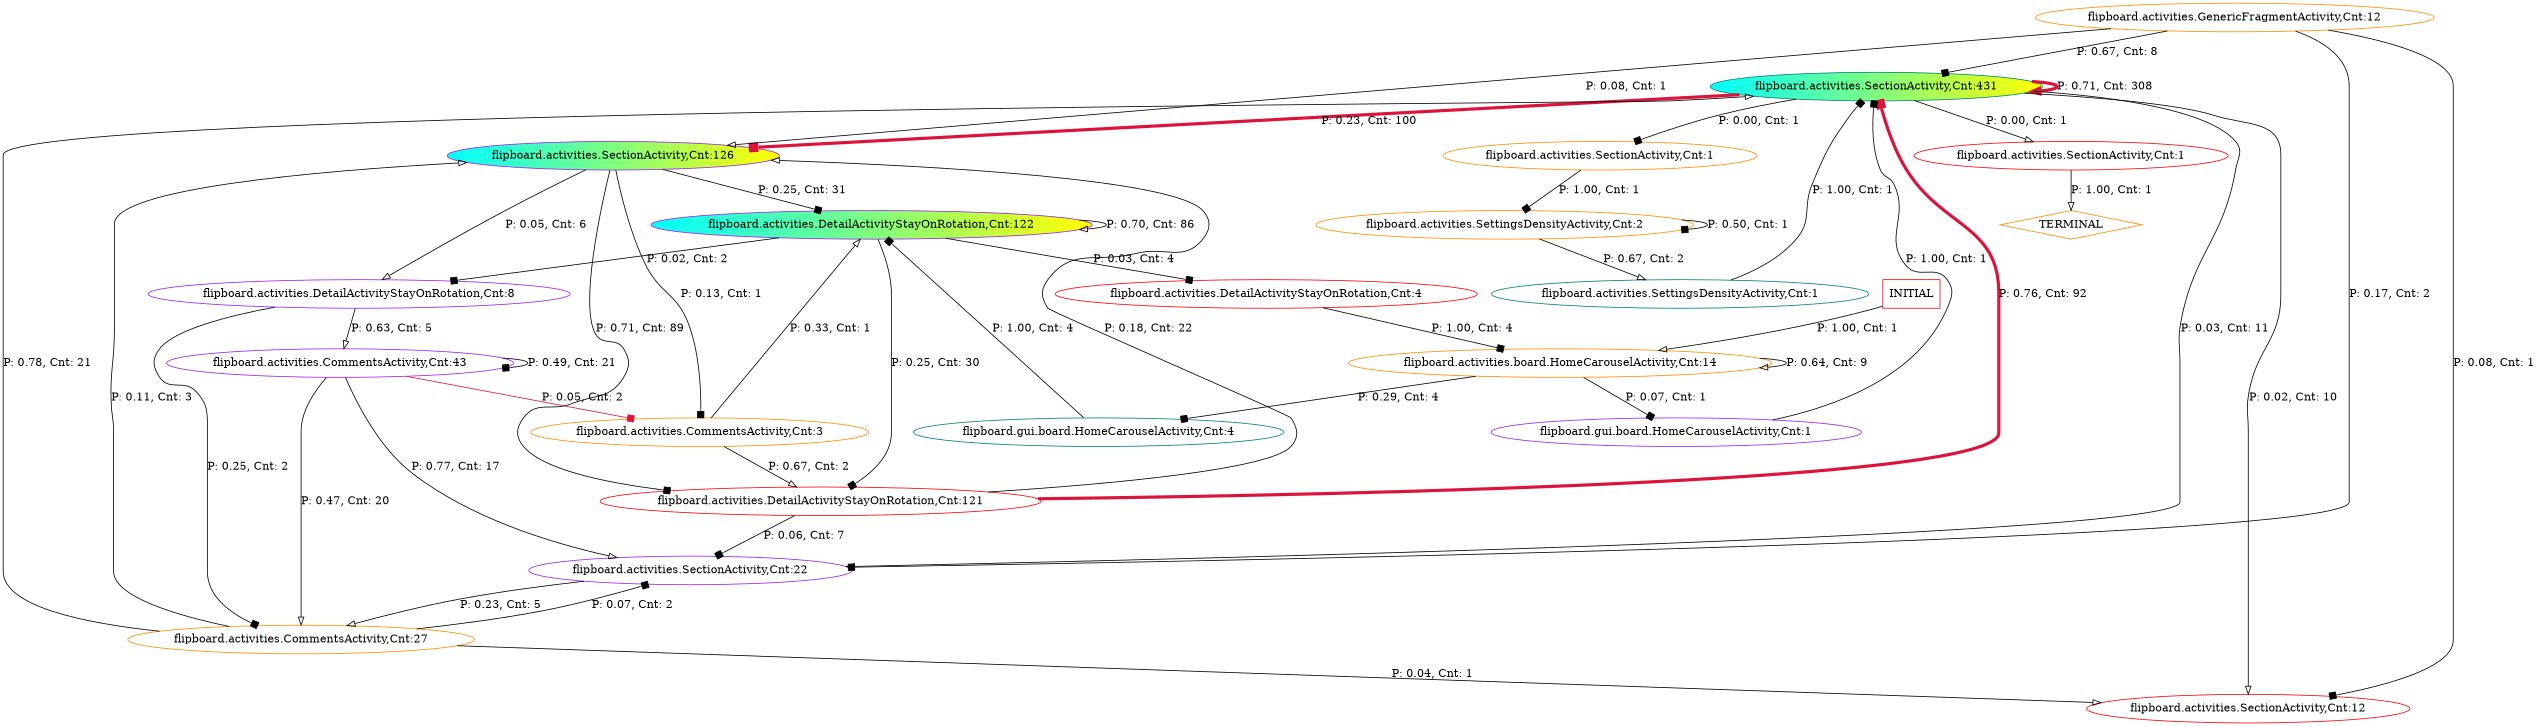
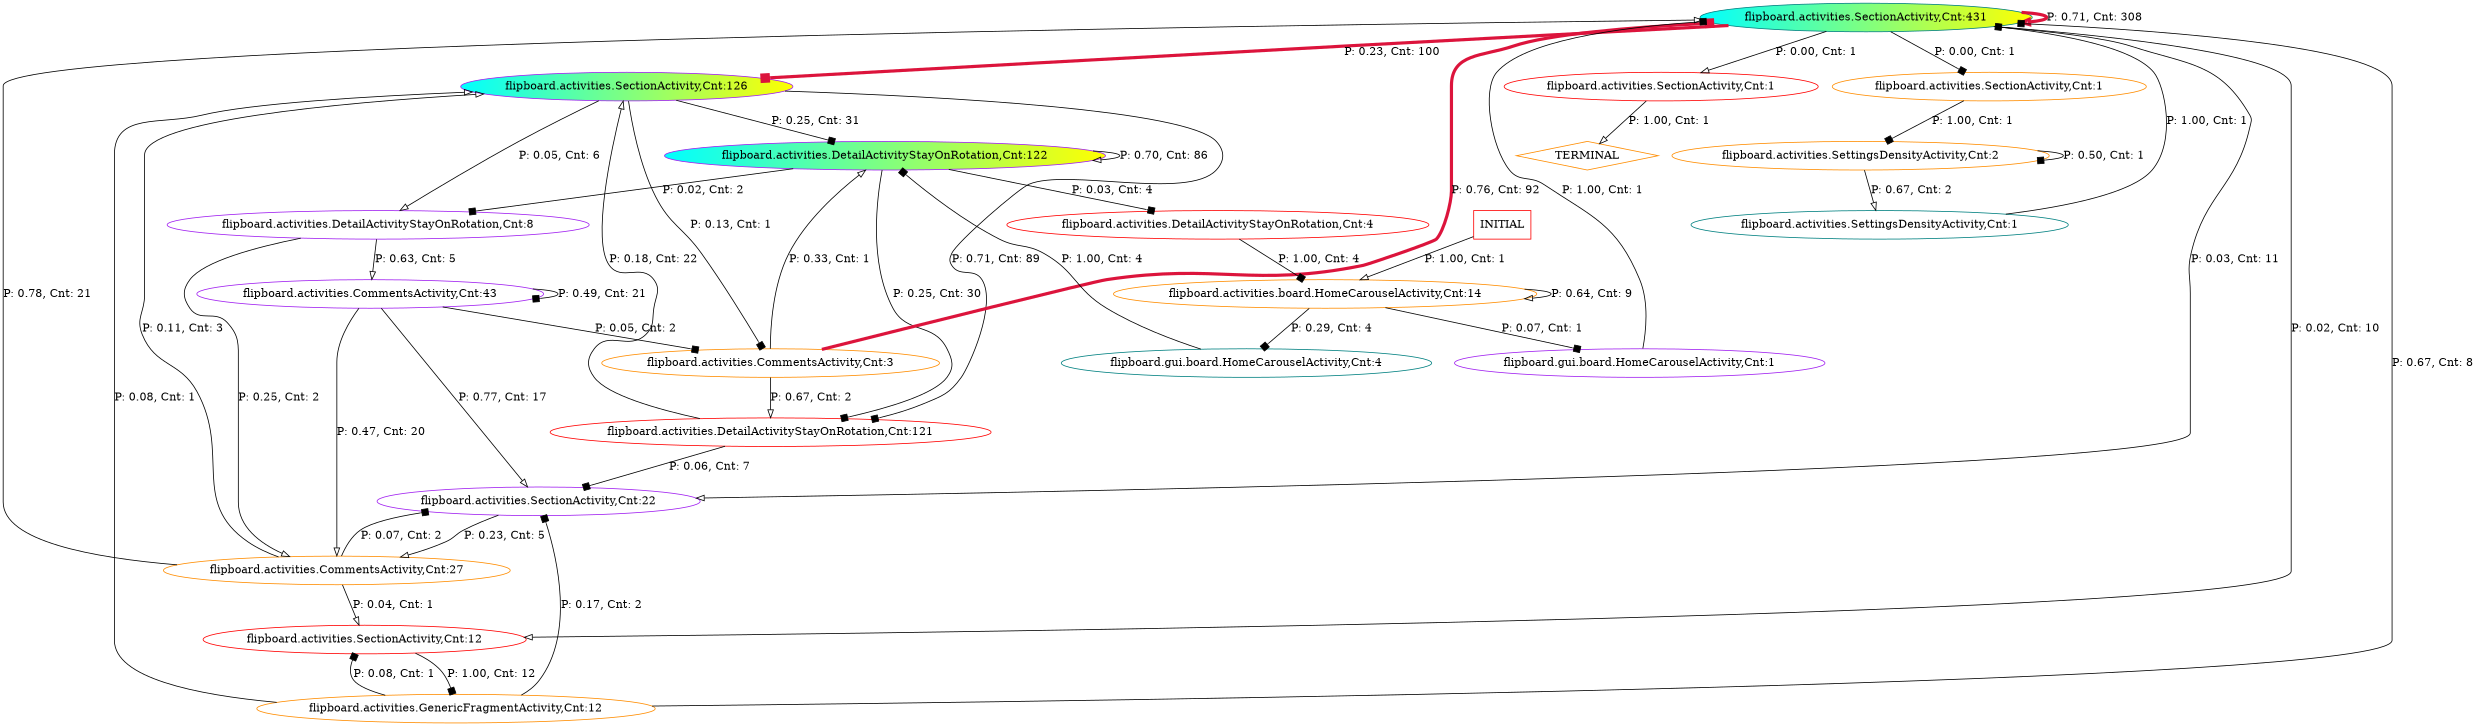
edge "flipboard.activities.CommentsActivity,Cnt:43" -> "flipboard.activities.CommentsActivity,Cnt:3": color crimson -> black
edge "flipboard.activities.DetailActivityStayOnRotation,Cnt:8" -> "flipboard.activities.CommentsActivity,Cnt:27": arrowhead box -> onormal
edge "flipboard.activities.DetailActivityStayOnRotation,Cnt:121" -> "flipboard.activities.SectionActivity,Cnt:431": now "flipboard.activities.CommentsActivity,Cnt:3" -> "flipboard.activities.SectionActivity,Cnt:431"
edge "flipboard.activities.SectionActivity,Cnt:12" -> "flipboard.activities.GenericFragmentActivity,Cnt:12": added, label "P: 1.00, Cnt: 12"
